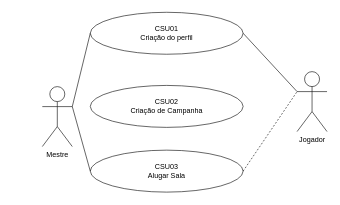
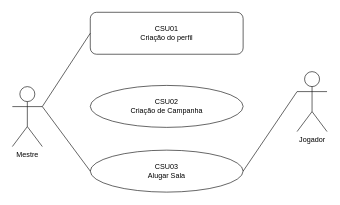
node "CSU01 Criação do perfil": shape ellipse -> rounded rectangle
edge "CSU01 Criação do perfil" -- "Jogador": removed
node "Mestre": moved (57, 117) -> (27, 117)
edge "Jogador" -- "CSU03 Alugar Sala": style dashed -> solid
